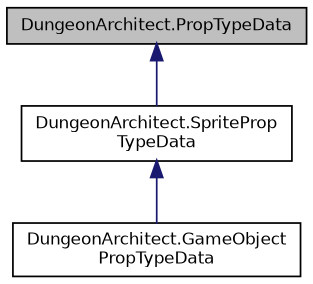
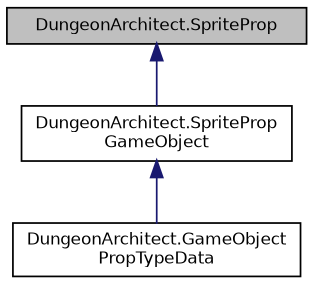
node "DungeonArchitect.PropTypeData": label "DungeonArchitect.PropTypeData" -> "DungeonArchitect.SpriteProp"
node "DungeonArchitect.SpriteProp TypeData": label "DungeonArchitect.SpriteProp TypeData" -> "DungeonArchitect.SpriteProp GameObject"
